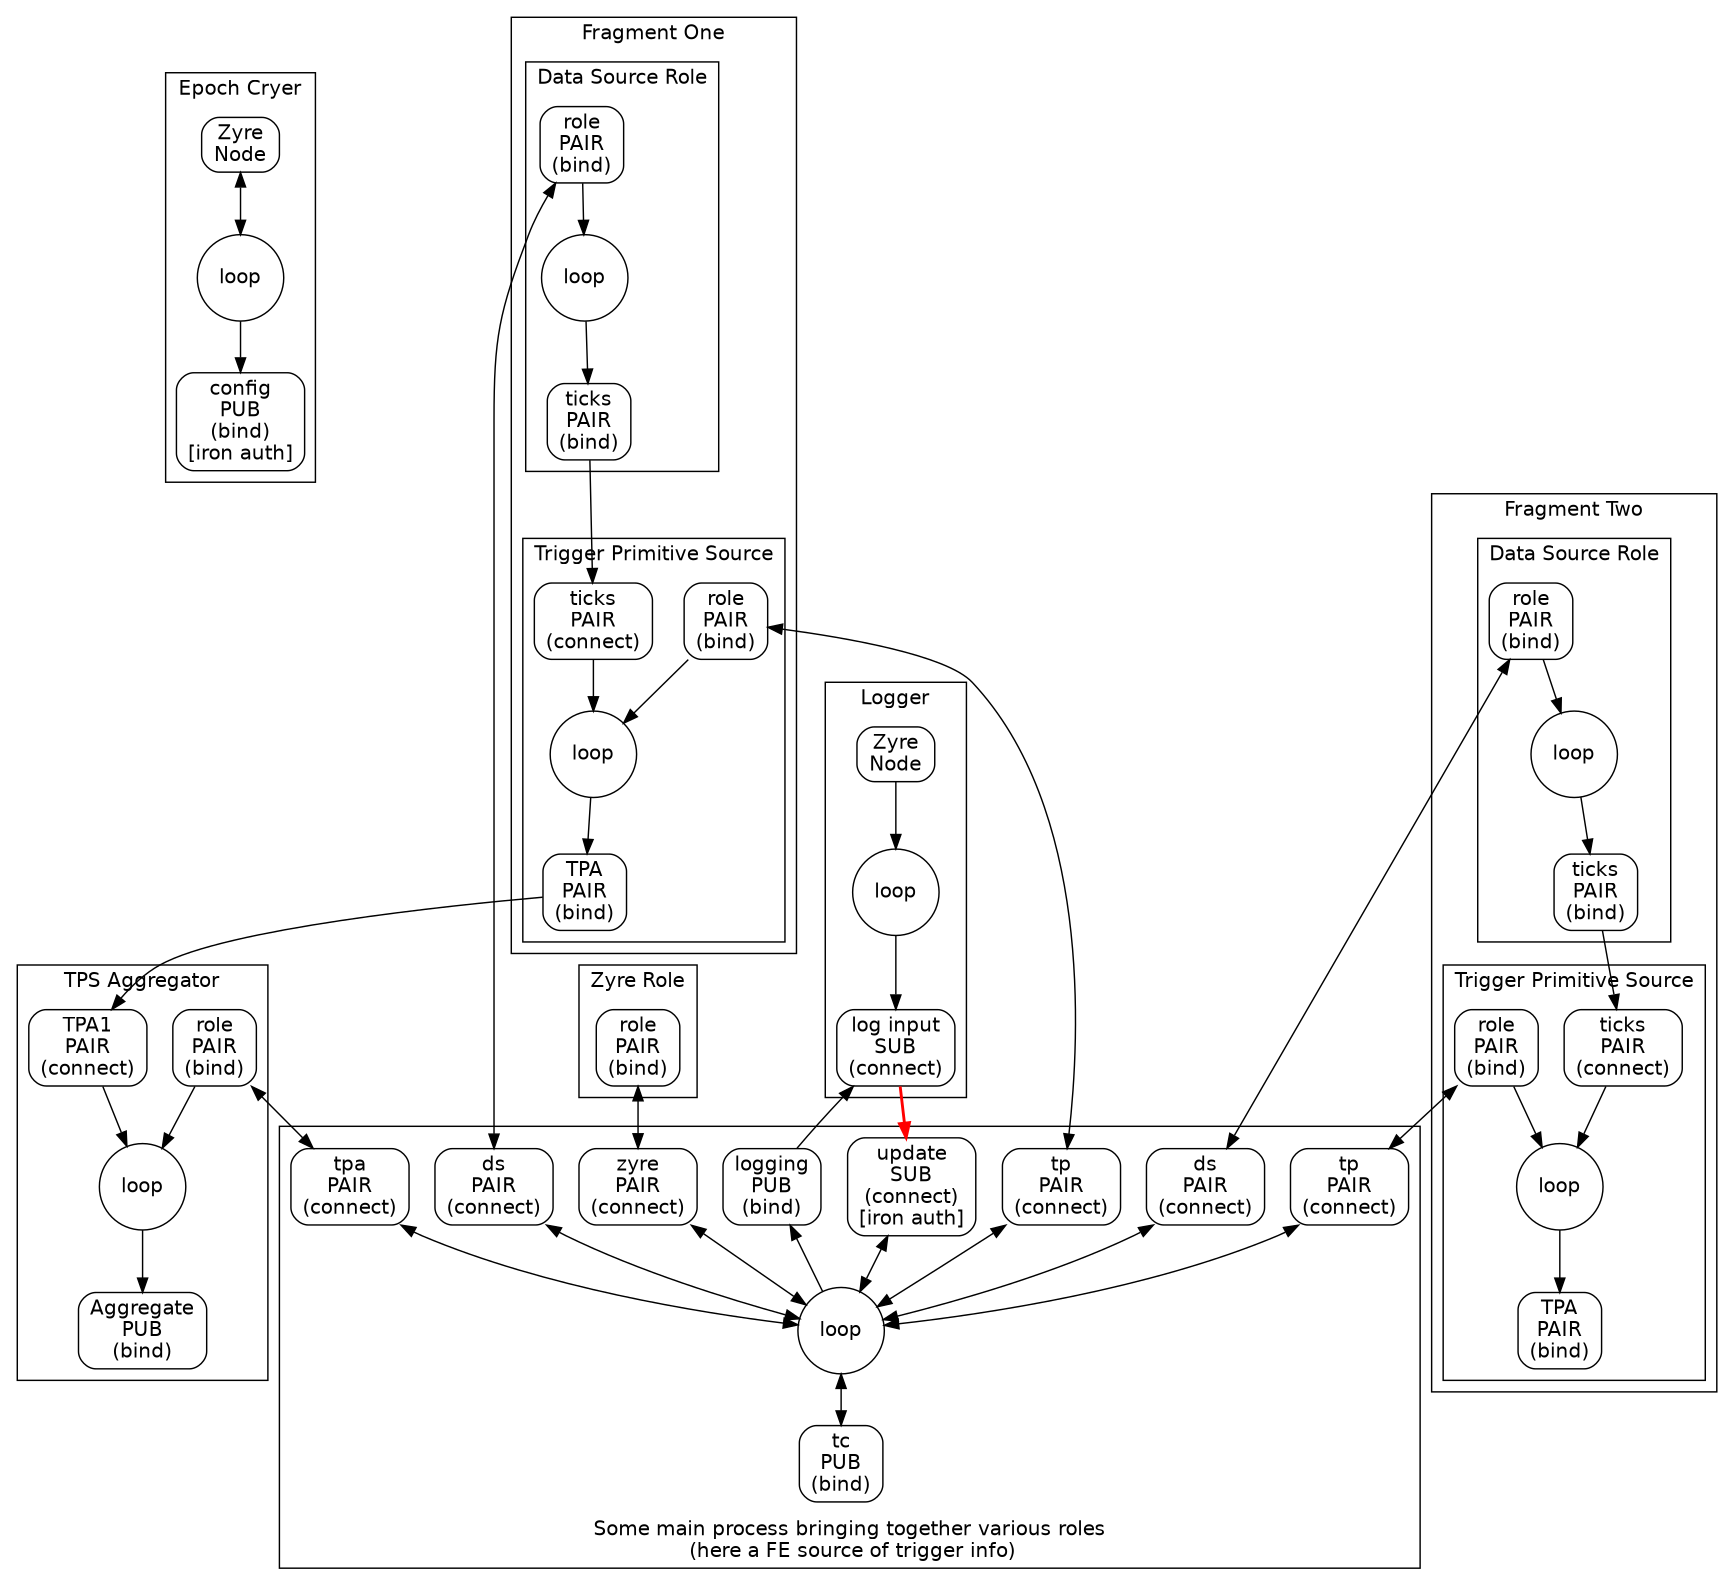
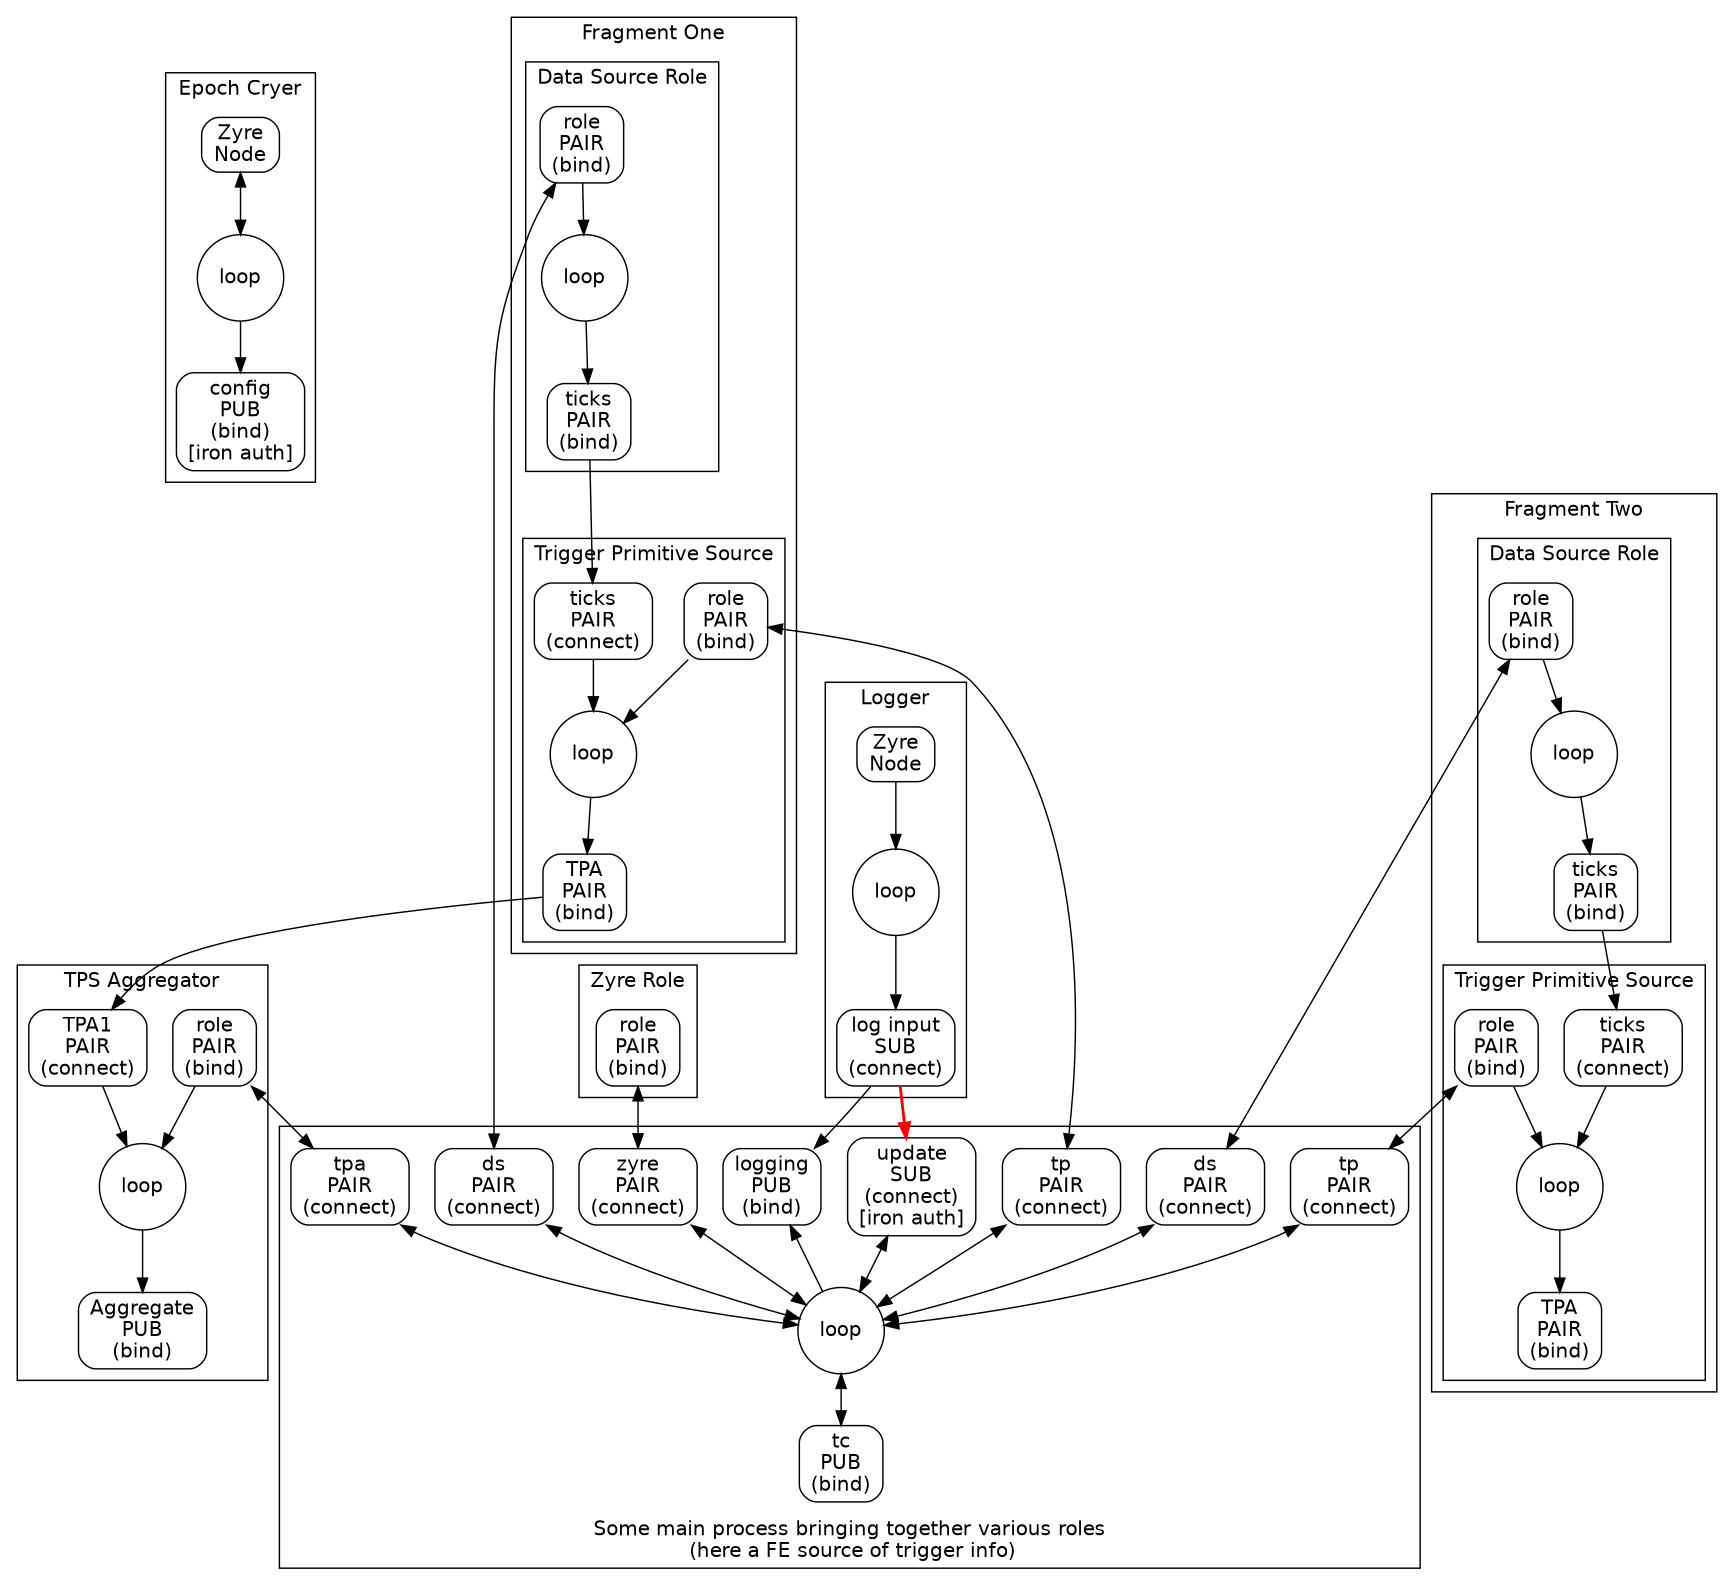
edge "logging PUB (bind)" -> "log input SUB (connect)": reversed
